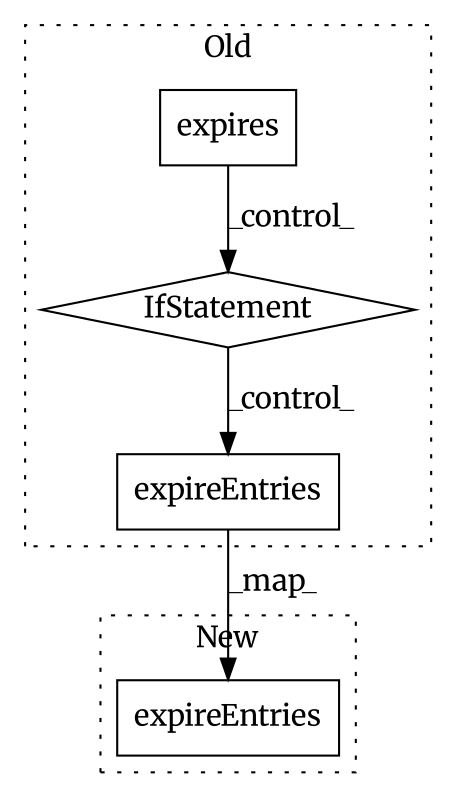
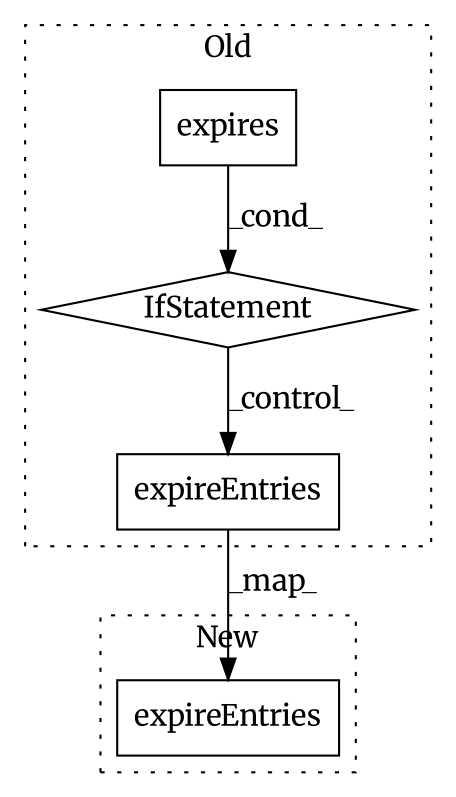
edge "expires" -> "IfStatement": label "_control_" -> "_cond_"
